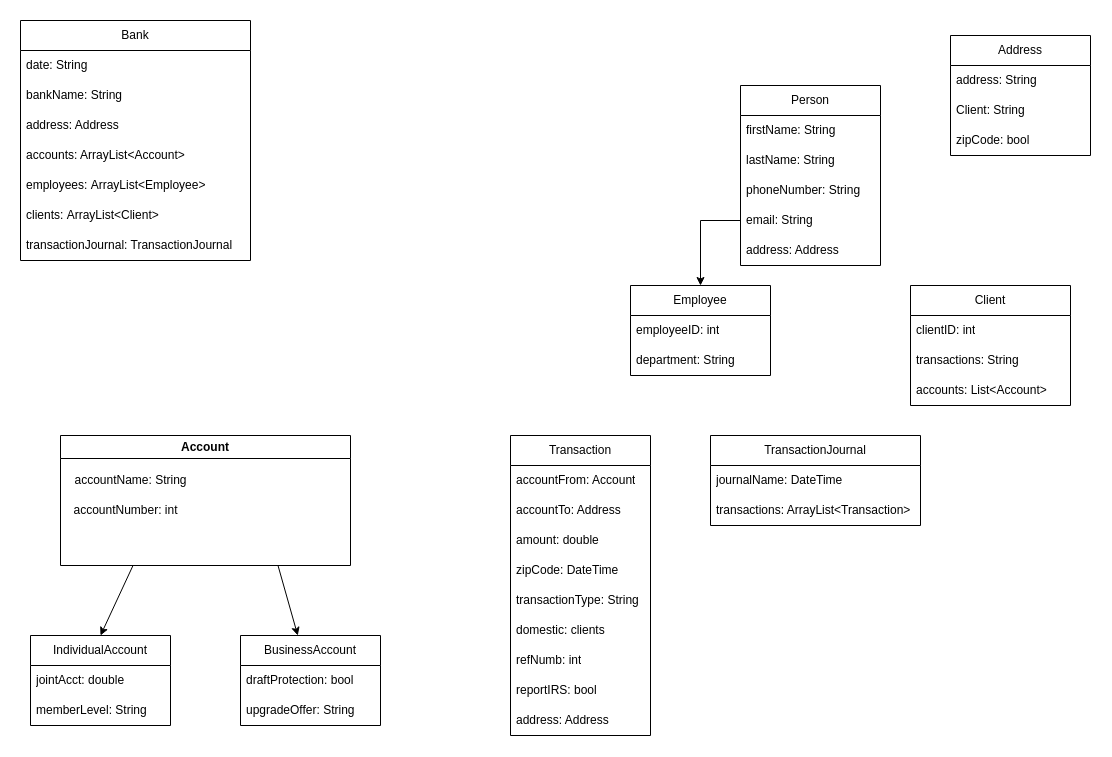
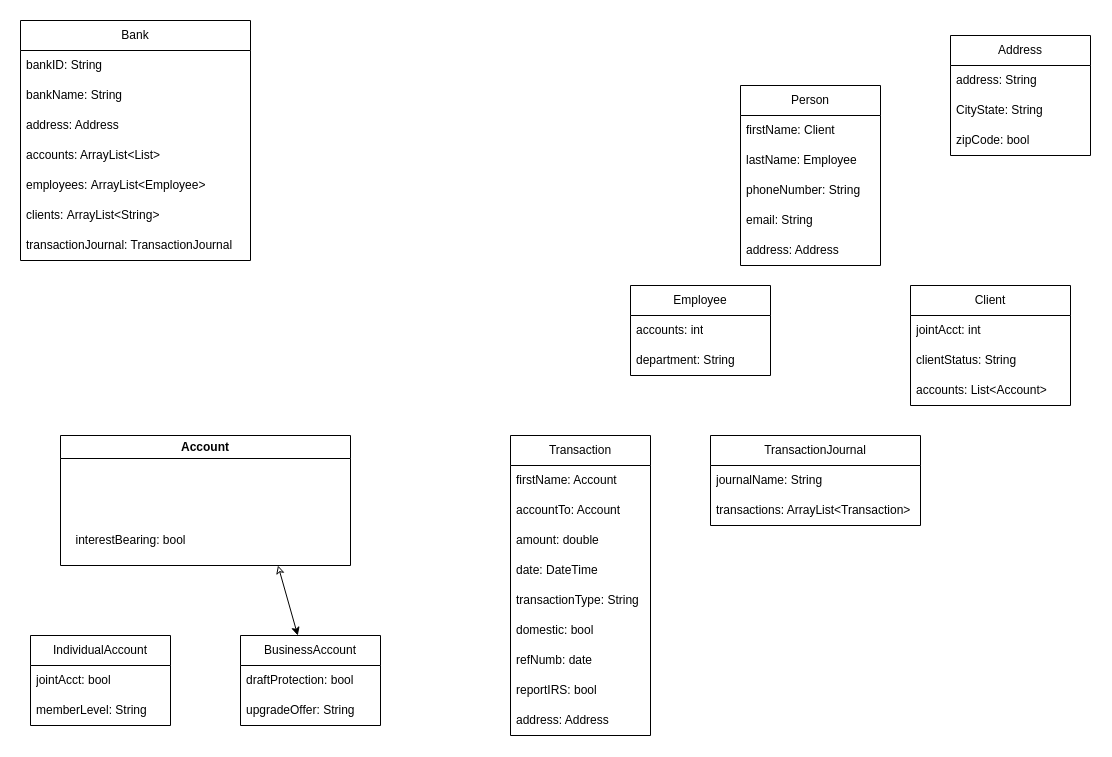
node "date: String": label "date: String" -> "bankID: String"
node "Client: String": label "Client: String" -> "CityState: String"
node "firstName: String": label "firstName: String" -> "firstName: Client"
node "accounts: ArrayList<Account>": label "accounts: ArrayList<Account>" -> "accounts: ArrayList<List>"
node "lastName: String": label "lastName: String" -> "lastName: Employee"
node "clients: ArrayList<Client>": label "clients: ArrayList<Client>" -> "clients: ArrayList<String>"
edge "email: String" -> "Employee": removed
node "employeeID: int": label "employeeID: int" -> "accounts: int"
node "clientID: int": label "clientID: int" -> "jointAcct: int"
node "transactions: String": label "transactions: String" -> "clientStatus: String"
node "accountName: String": removed
node "accountFrom: Account": label "accountFrom: Account" -> "firstName: Account"
node "journalName: DateTime": label "journalName: DateTime" -> "journalName: String"
node "accountNumber: int": removed
node "accountTo: Address": label "accountTo: Address" -> "accountTo: Account"
node "interestBearing: bool": added
edge "Account" -> "BusinessAccount": arrowhead none -> classic
node "zipCode: DateTime": label "zipCode: DateTime" -> "date: DateTime"
edge "Account" -> "IndividualAccount": removed
node "domestic: clients": label "domestic: clients" -> "domestic: bool"
node "refNumb: int": label "refNumb: int" -> "refNumb: date"
node "jointAcct: double": label "jointAcct: double" -> "jointAcct: bool"
